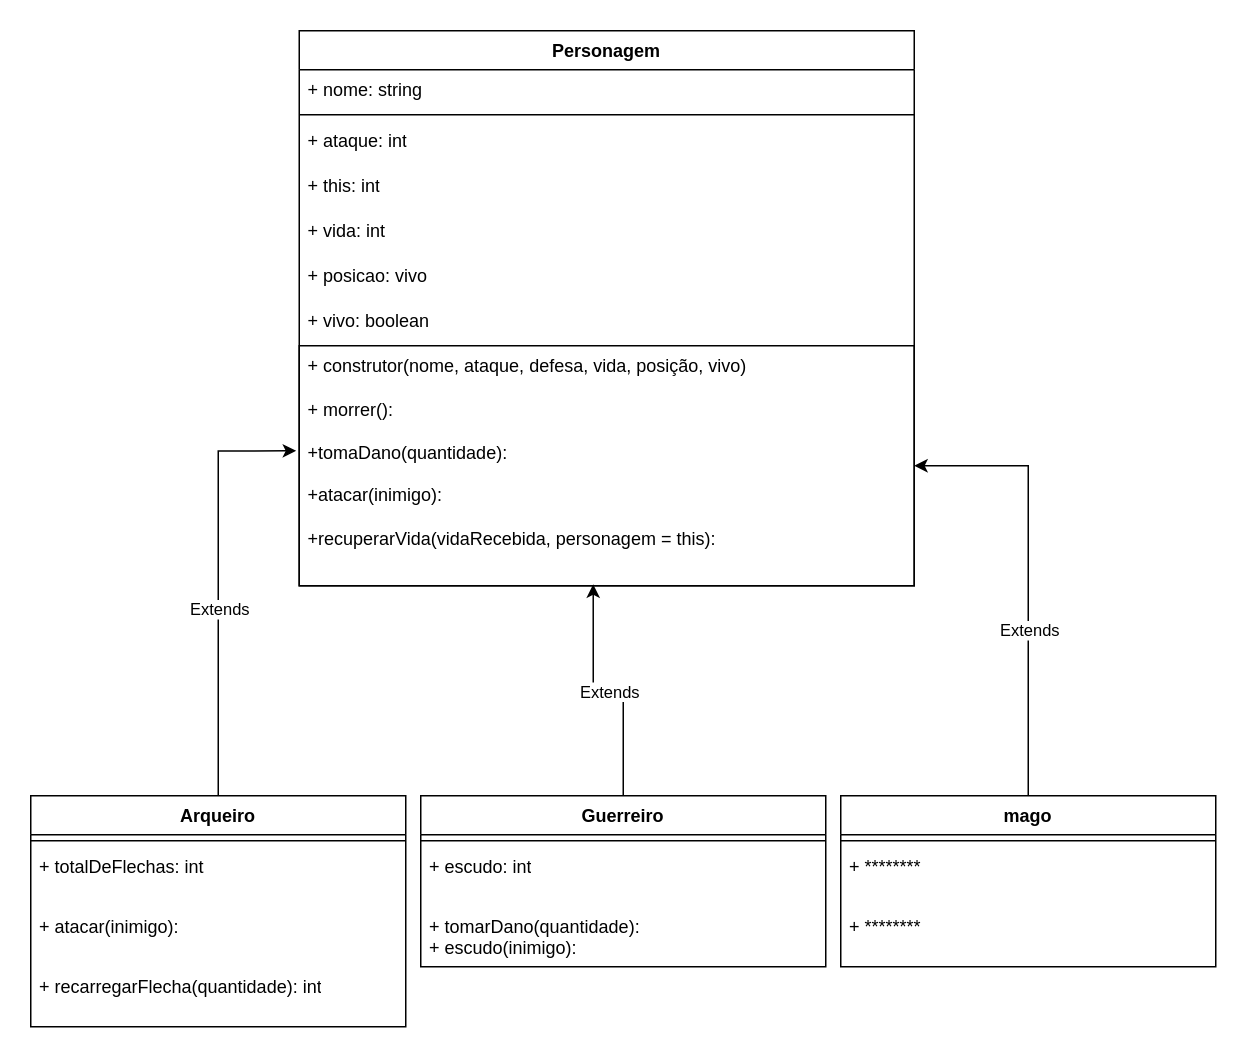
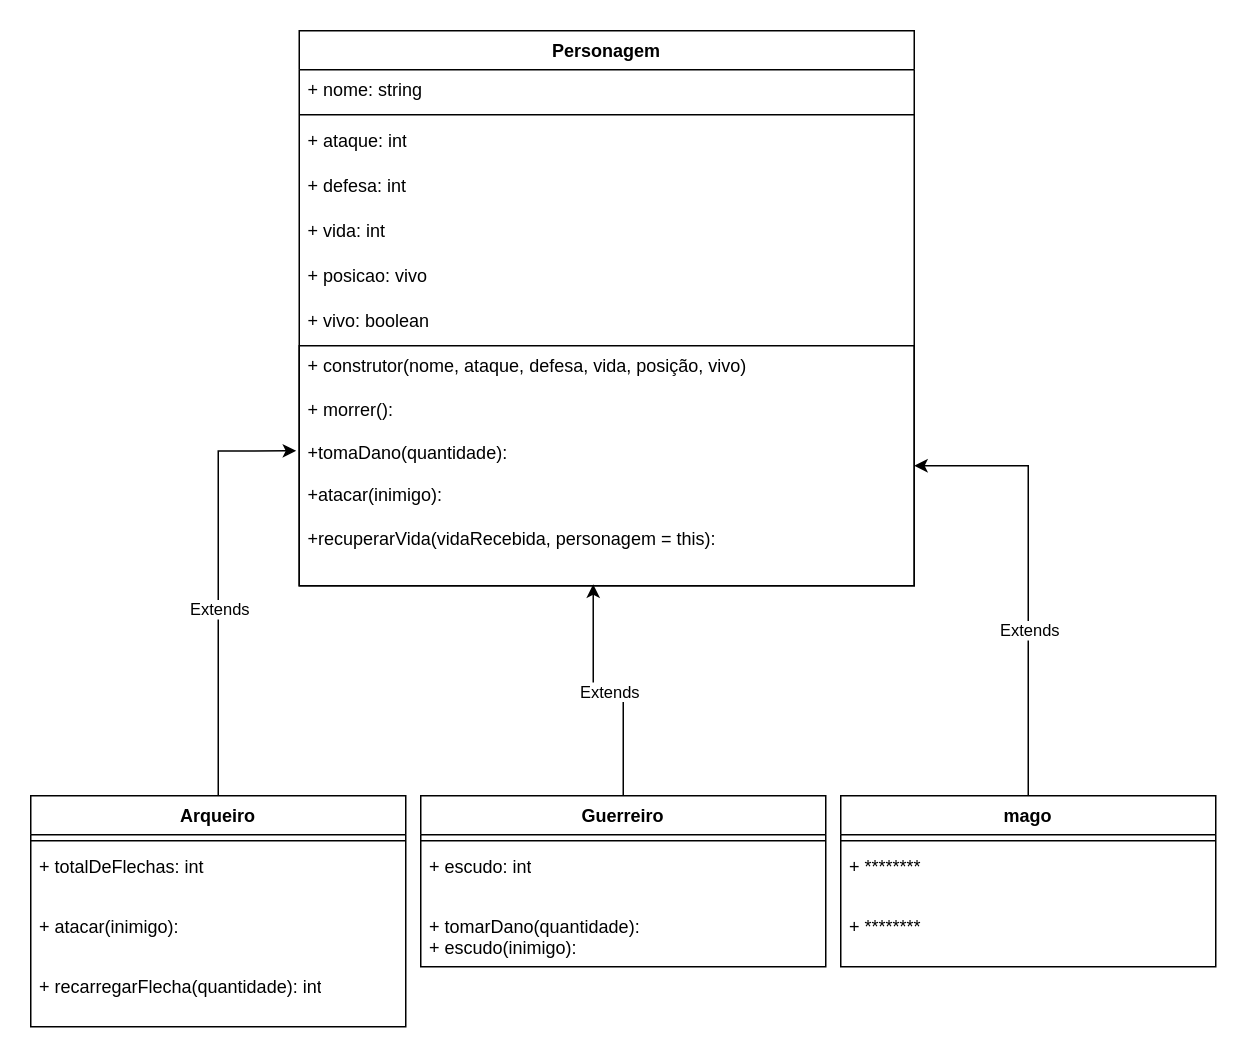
node "+ this: int": label "+ this: int" -> "+ defesa: int"
